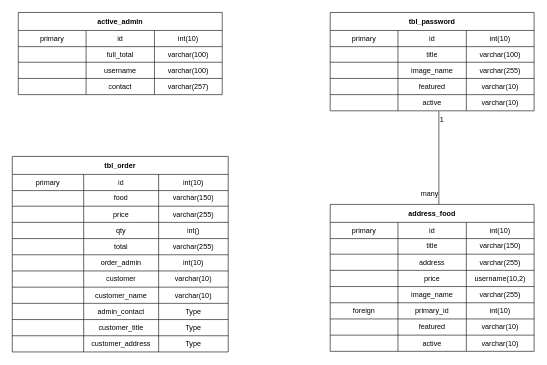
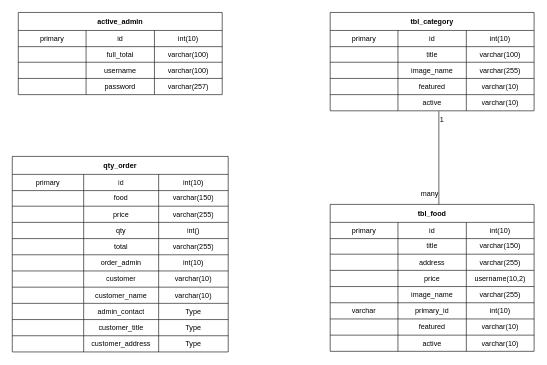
node "tbl_password": label "tbl_password" -> "tbl_category"
node "contact": label "contact" -> "password"
node "tbl_order": label "tbl_order" -> "qty_order"
node "address_food": label "address_food" -> "tbl_food"
node "foreign": label "foreign" -> "varchar"
